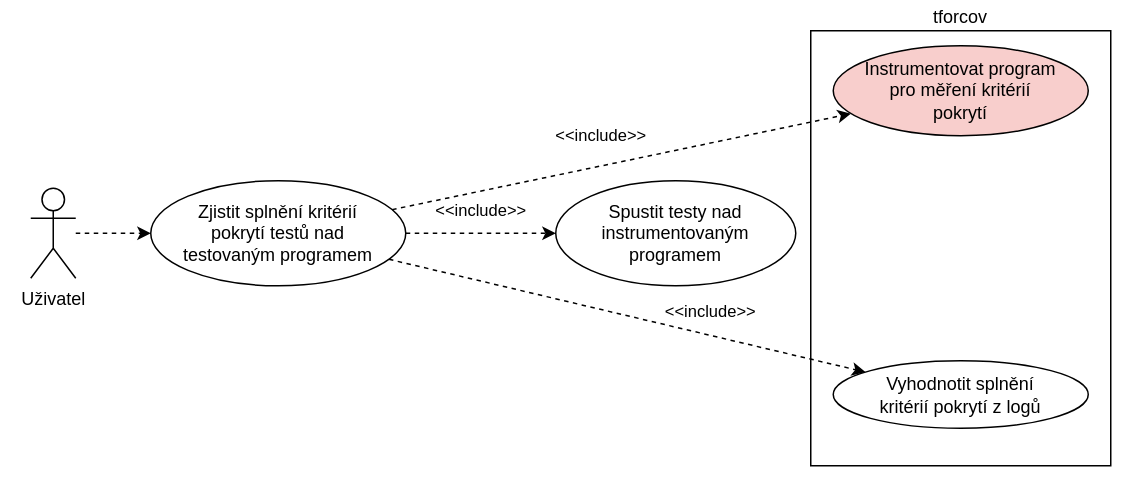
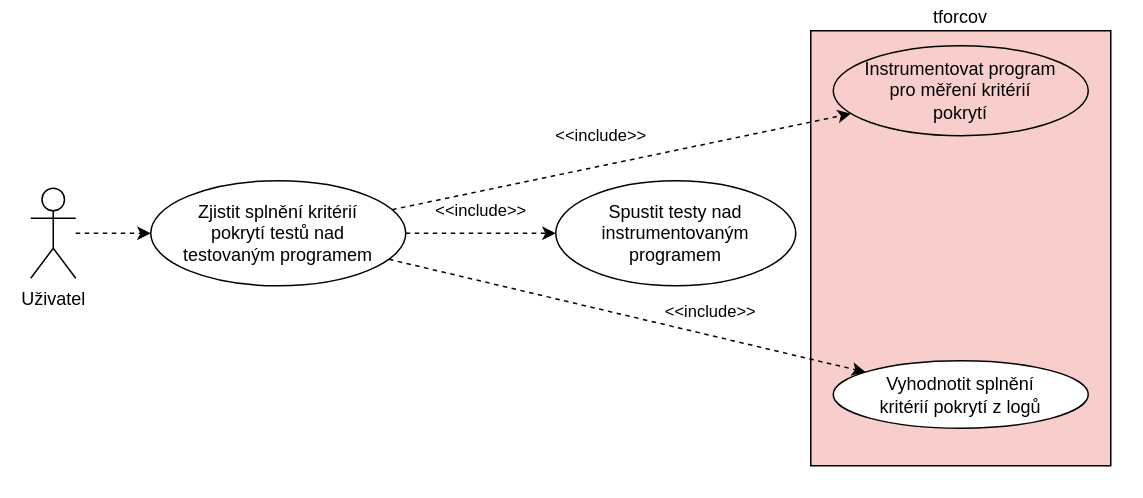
node "tforcov": fillcolor #ffffff -> #f8cecc
